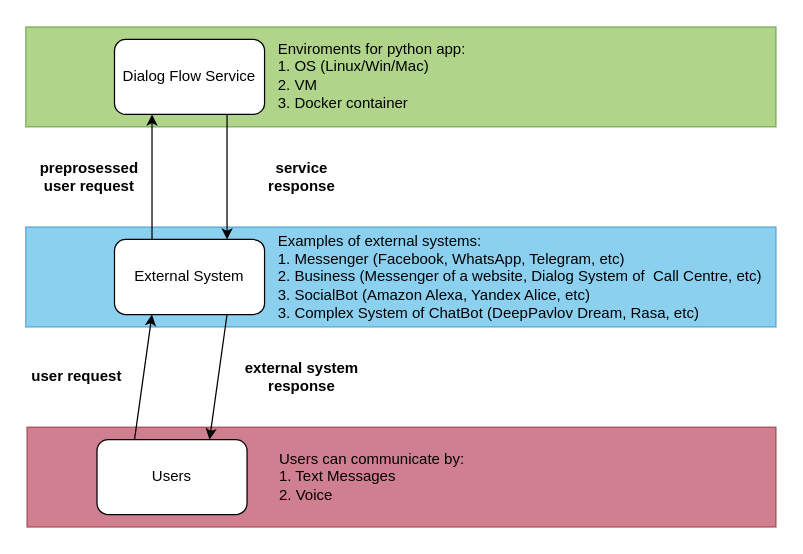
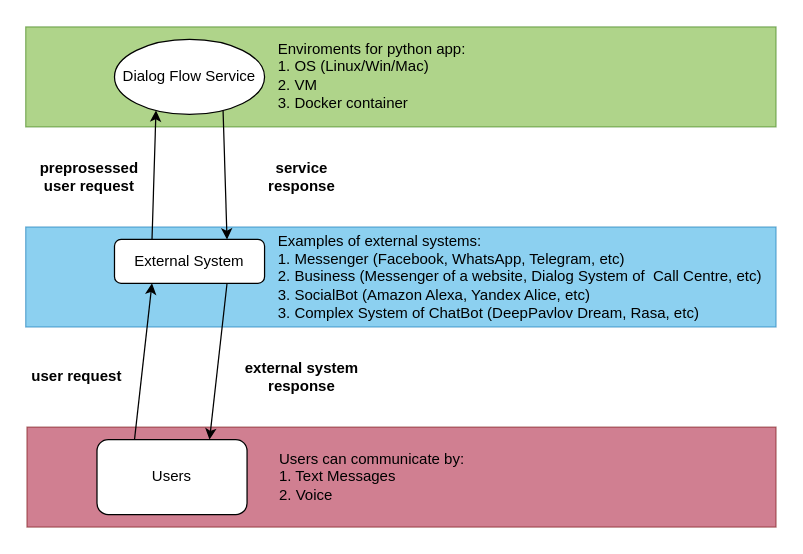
node "Dialog Flow Service": shape rounded rectangle -> ellipse
node "External System": size 150x75 -> 150x44
